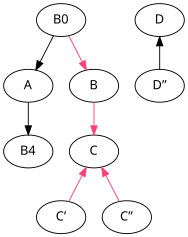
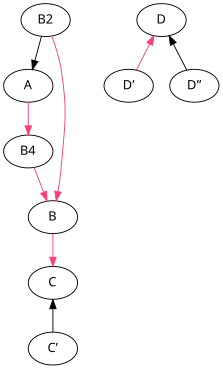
node "B0": label "B0" -> "B2"
node "D’": added
edge "A" -> "B4": color black -> #f94179
edge "B4" -> "B": added
edge "C’" -> "C": color #f94179 -> black
node "C”": removed
